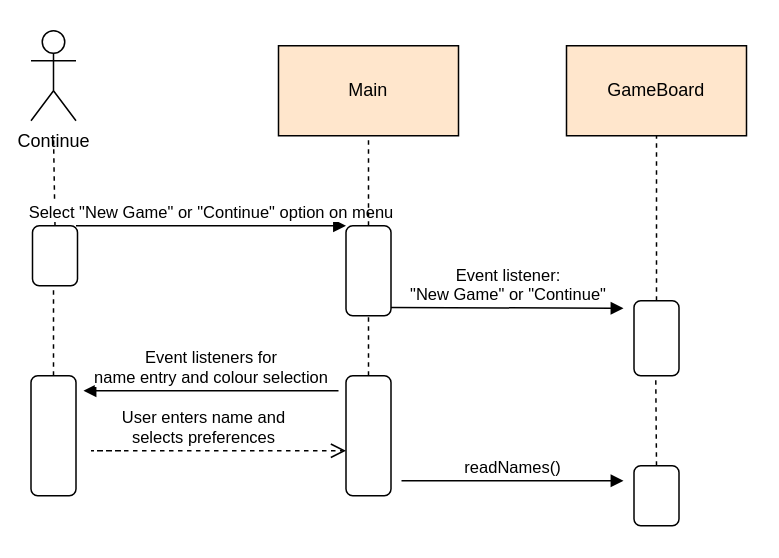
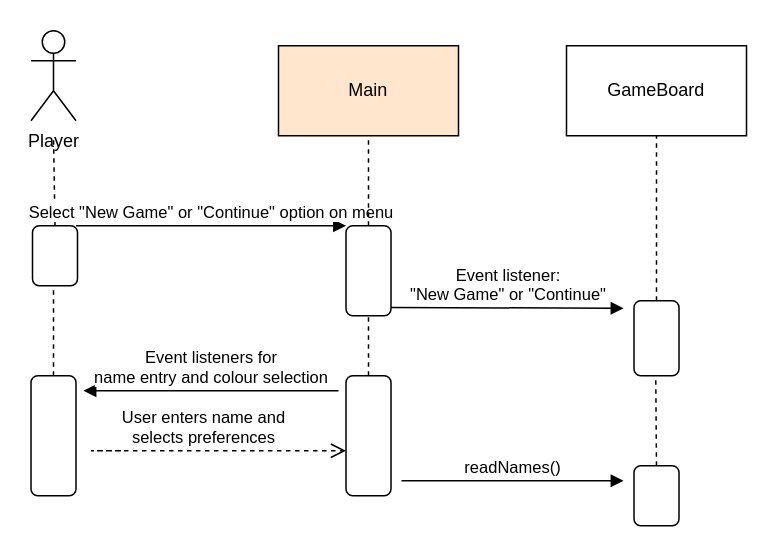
node "GameBoard": fillcolor #ffe6cc -> #ffffff
node "Continue": label "Continue" -> "Player"
